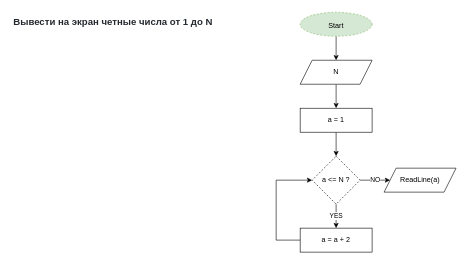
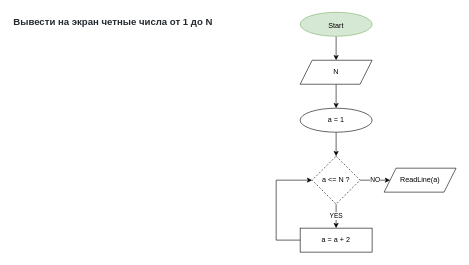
node "Start": style dashed -> solid
node "a = 1": shape rectangle -> ellipse
